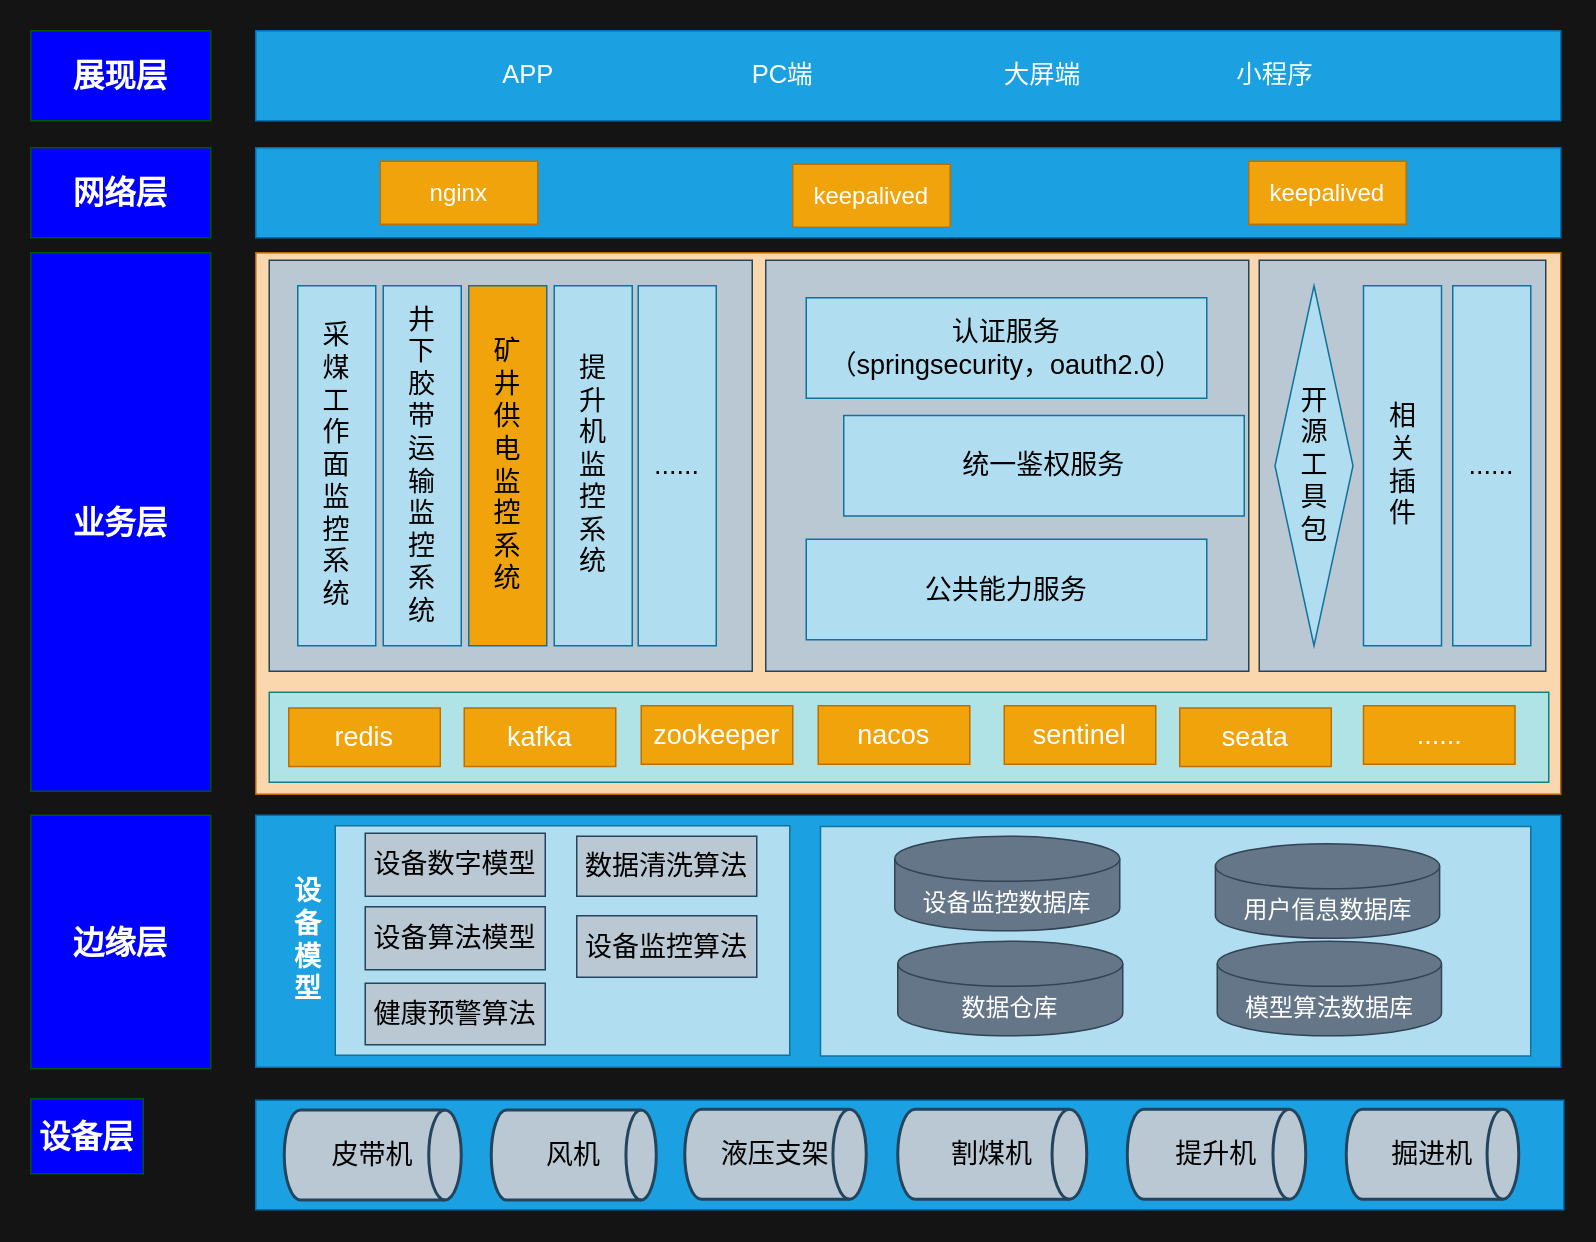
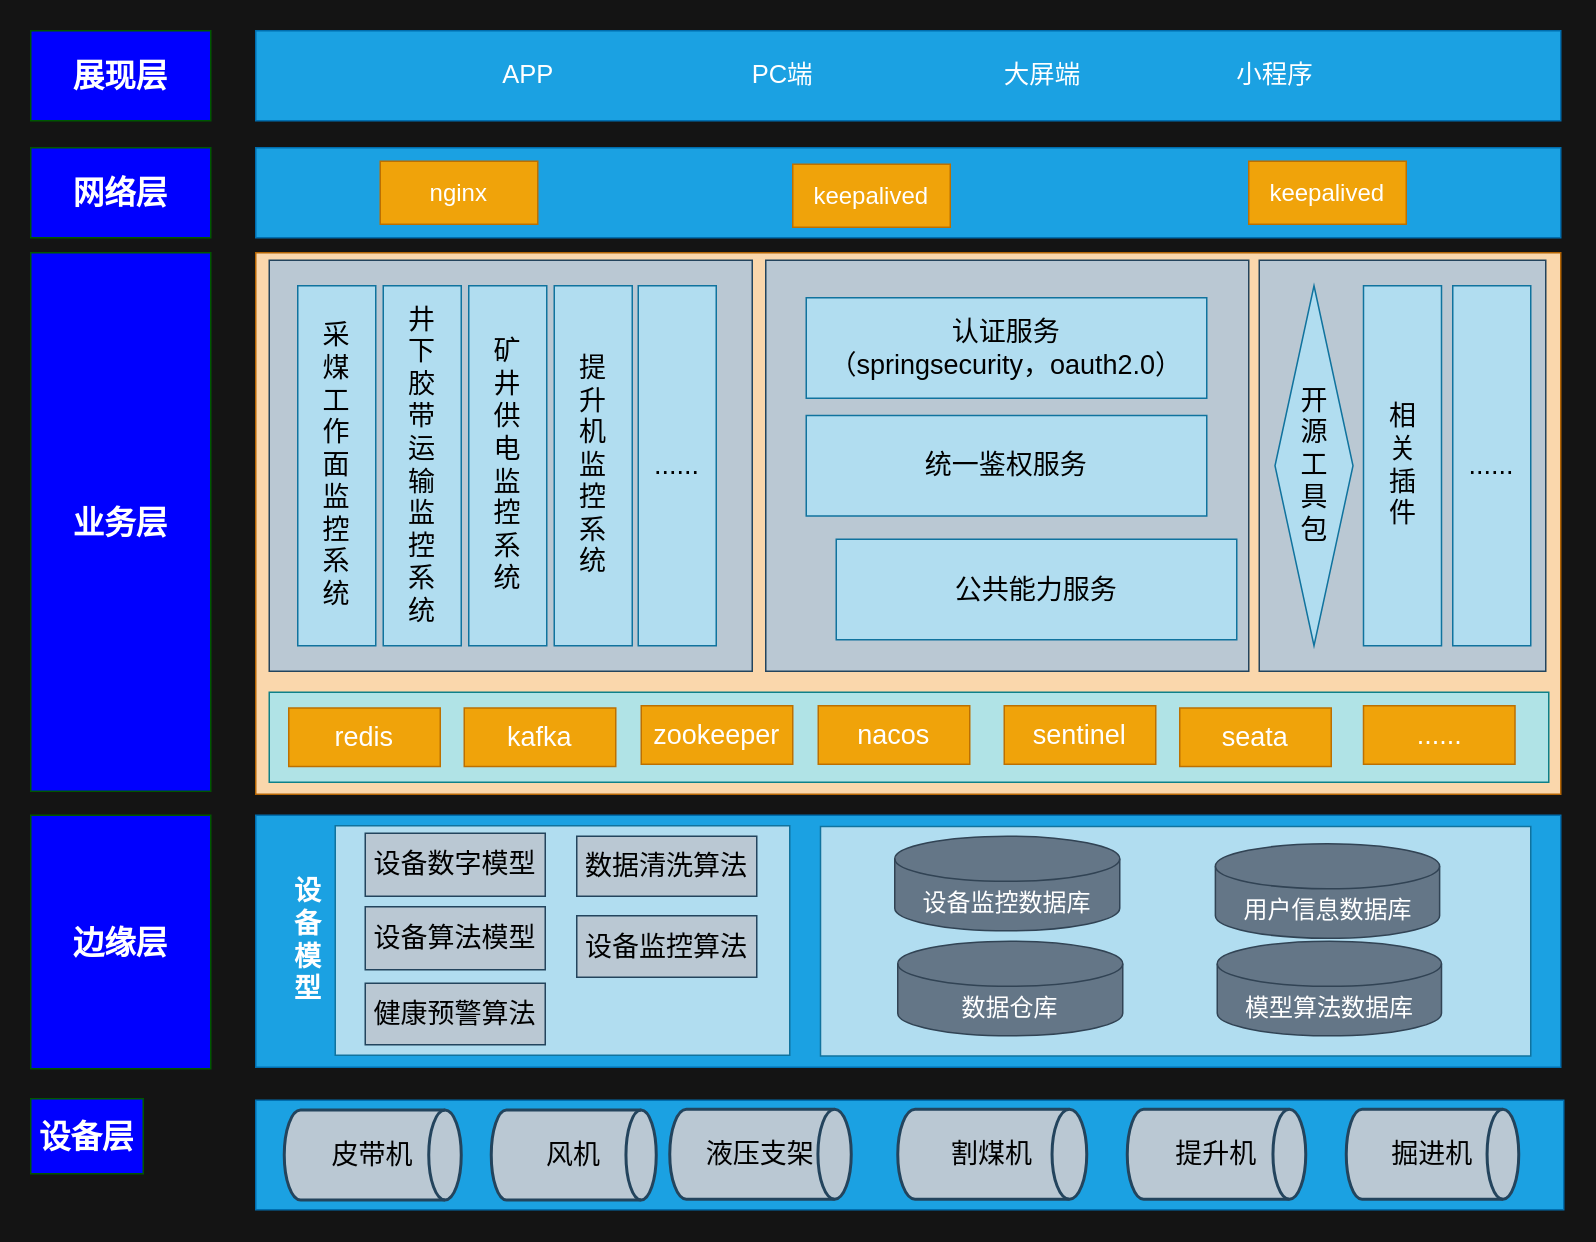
node "矿 井 供 电 监 控 系 统": fillcolor #f0a30a -> #b1ddf0
node "统一鉴权服务": moved (1044, 466) -> (1007, 466)
node "公共能力服务": moved (1007, 590) -> (1037, 590)
node "液压支架": moved (776, 1154) -> (761, 1154)
